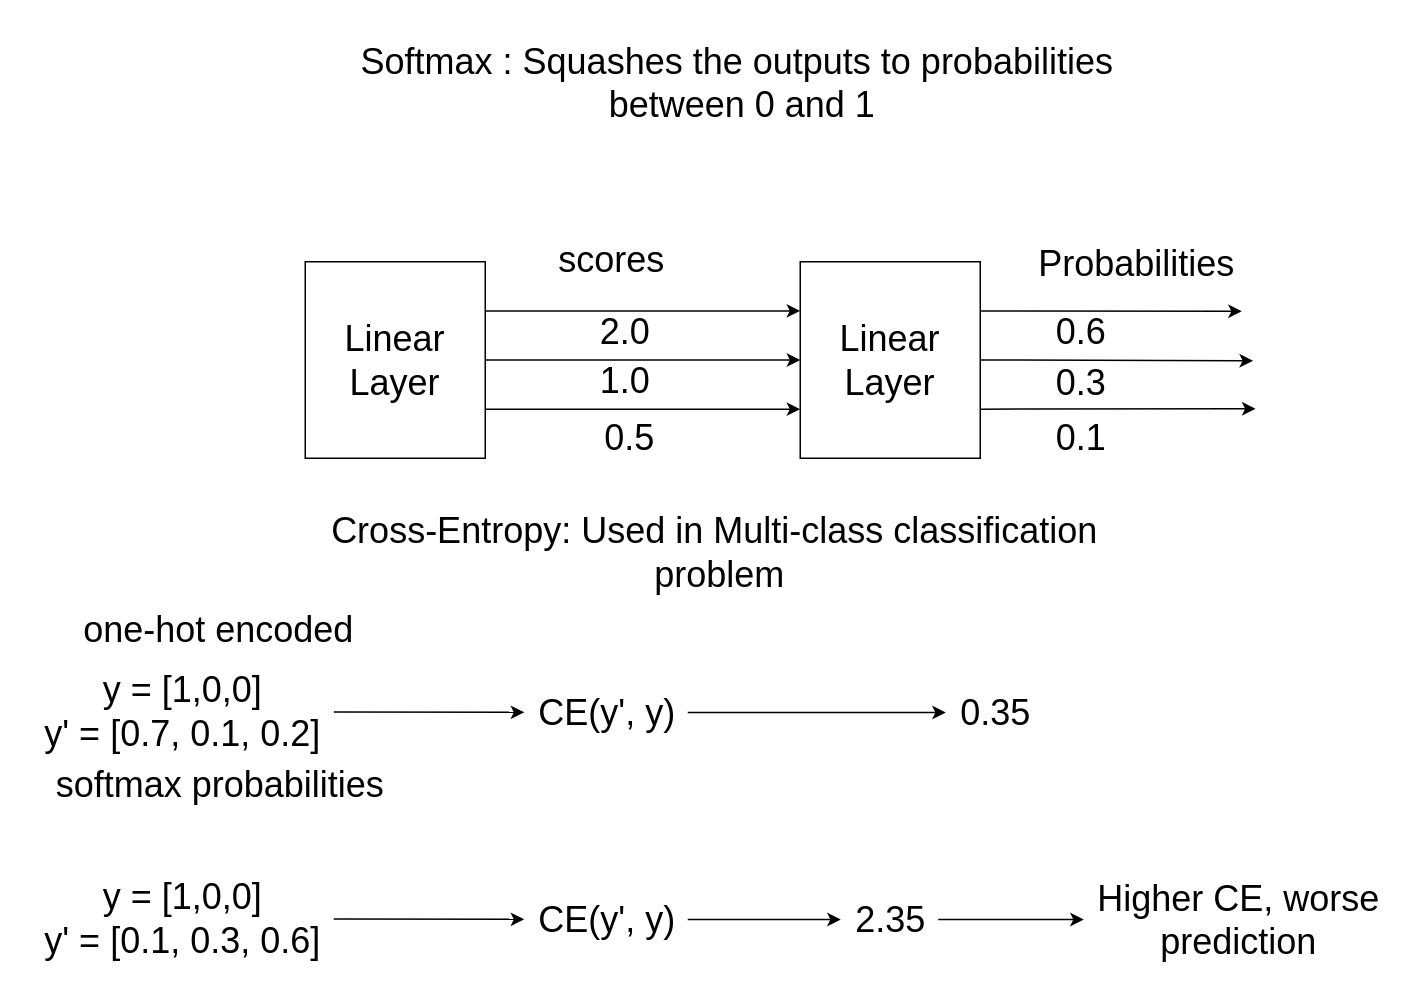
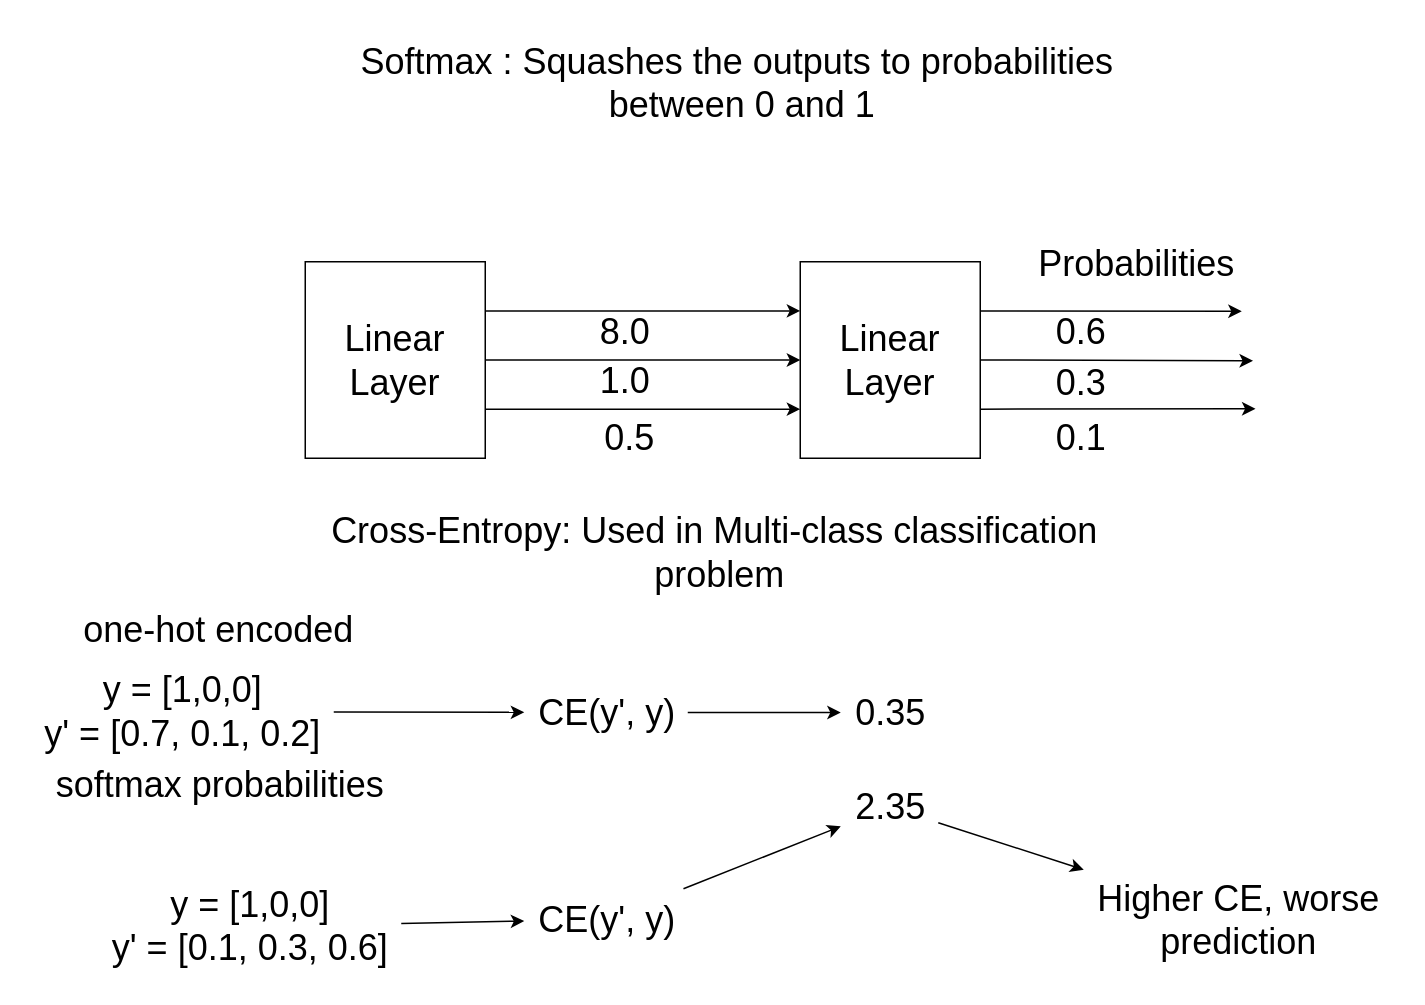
node "scores": removed
node "2.0": label "2.0" -> "8.0"
node "0.35": moved (995, 713) -> (890, 713)
node "y = [1,0,0] y' = [0.1, 0.3, 0.6]": moved (182, 919) -> (250, 926)
node "2.35": moved (890, 920) -> (890, 807)
